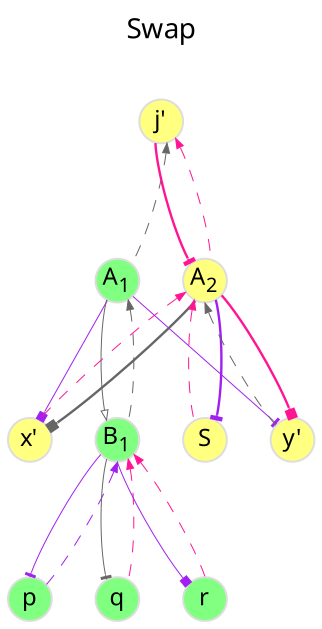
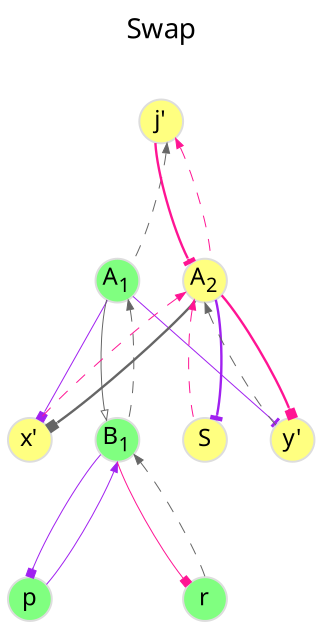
edge "B" -> "p": arrowhead tee -> box
edge "r" -> "B": color deeppink -> gray40
edge "B" -> "r": color purple -> deeppink
edge "p" -> "B": style dashed -> solid
node "q": removed
